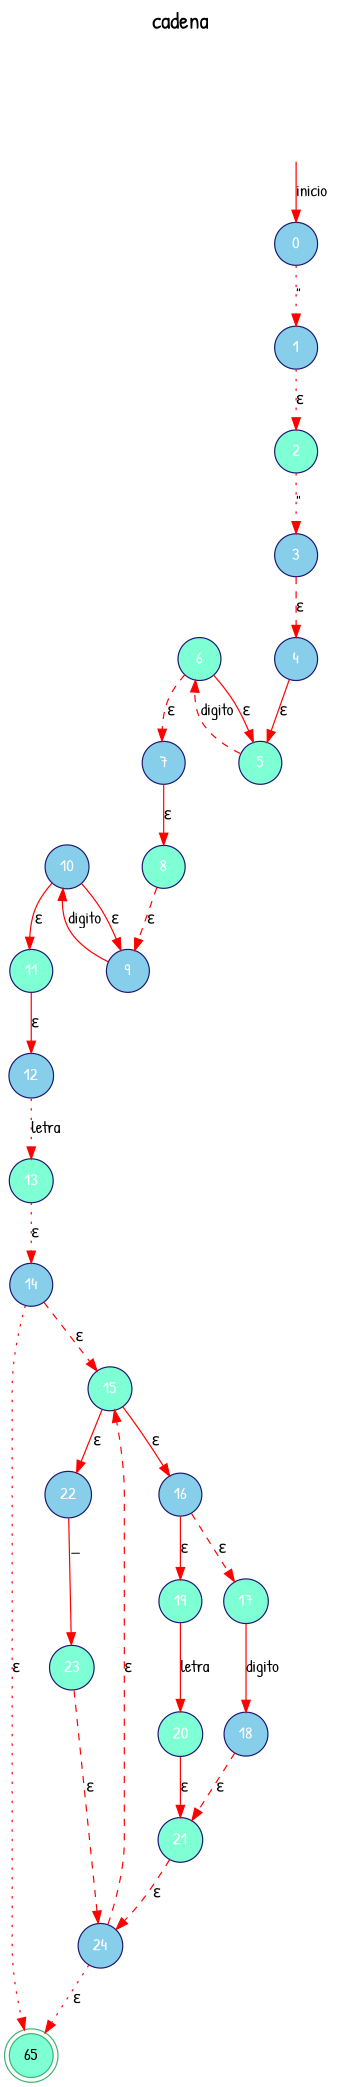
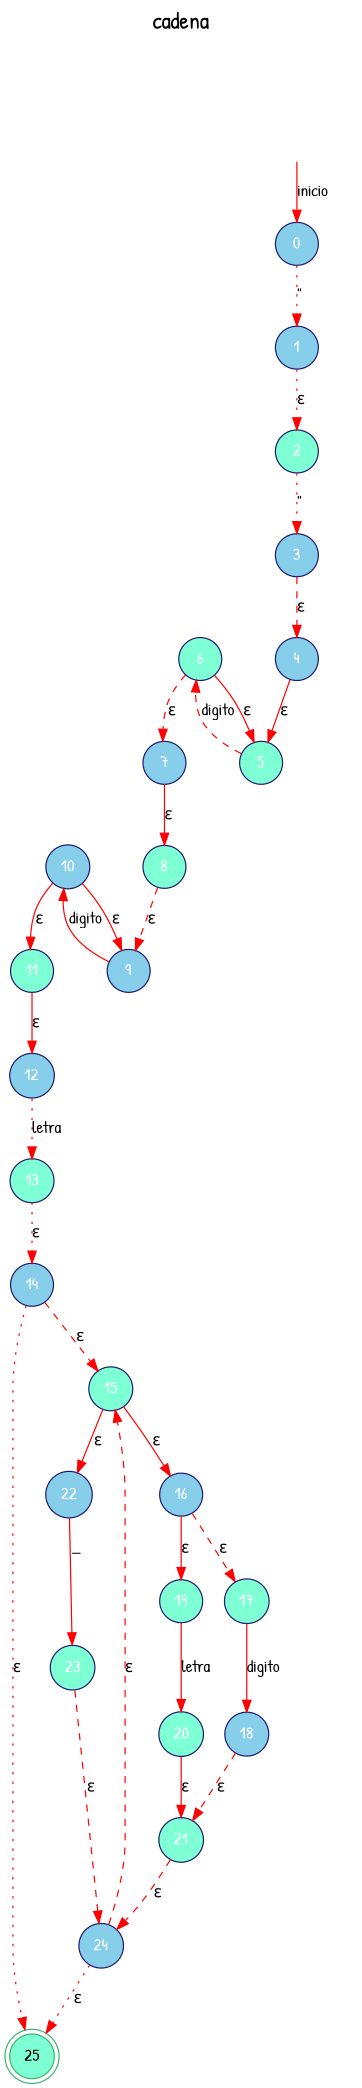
node "65": label "65" -> "25"
